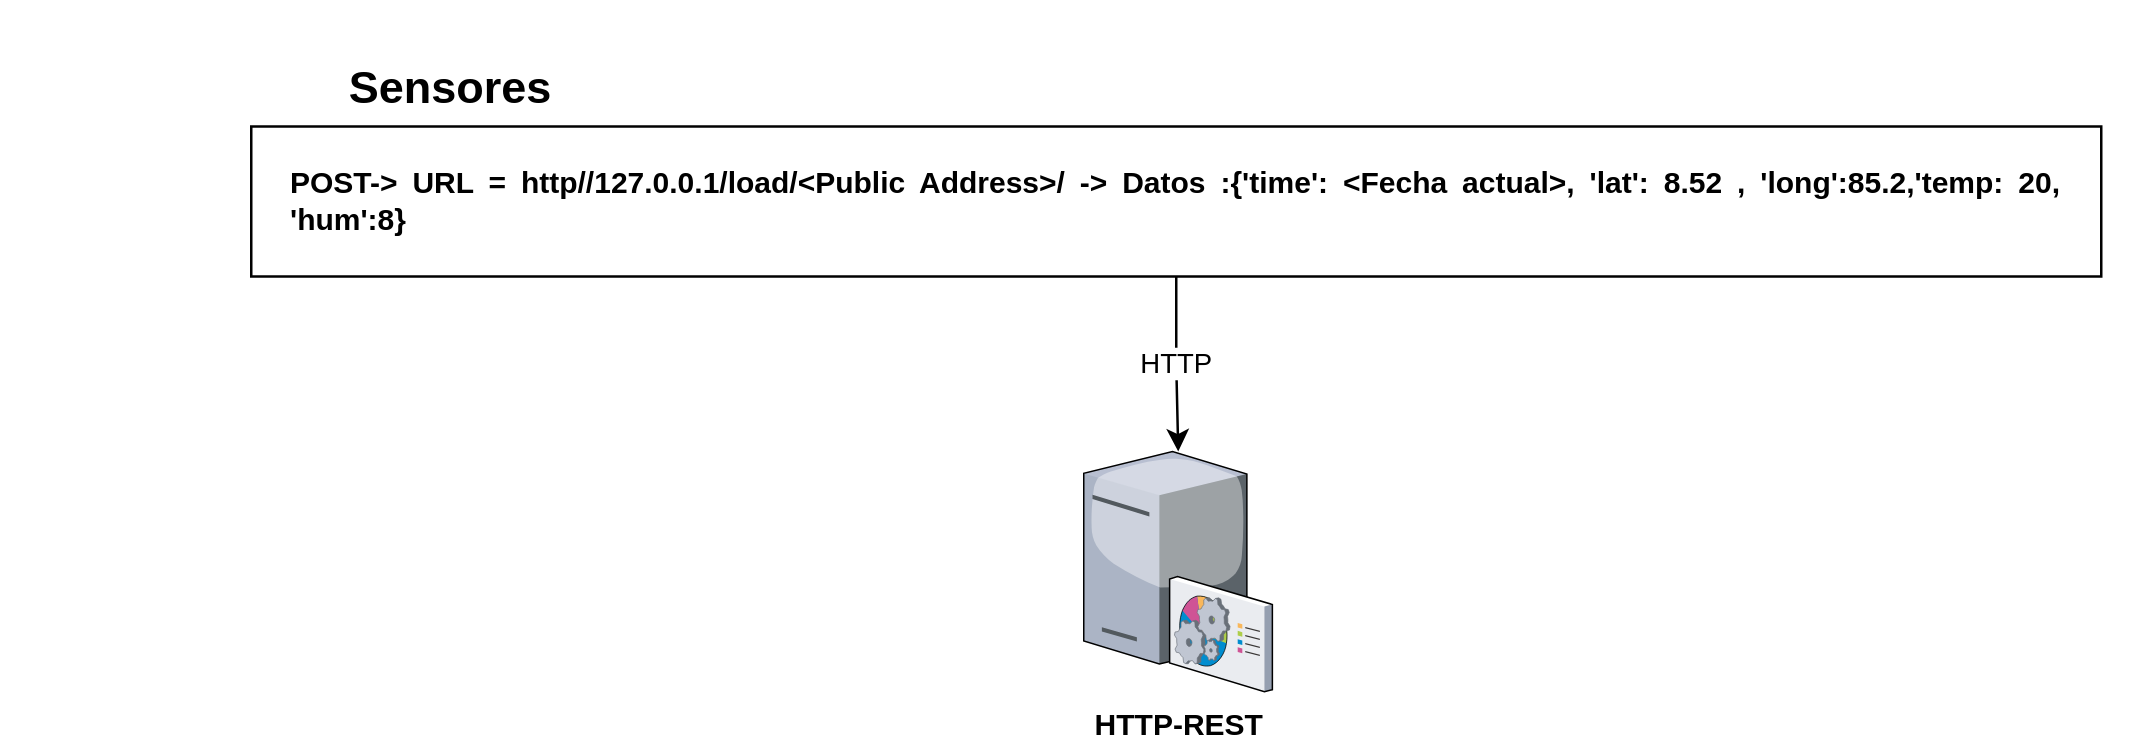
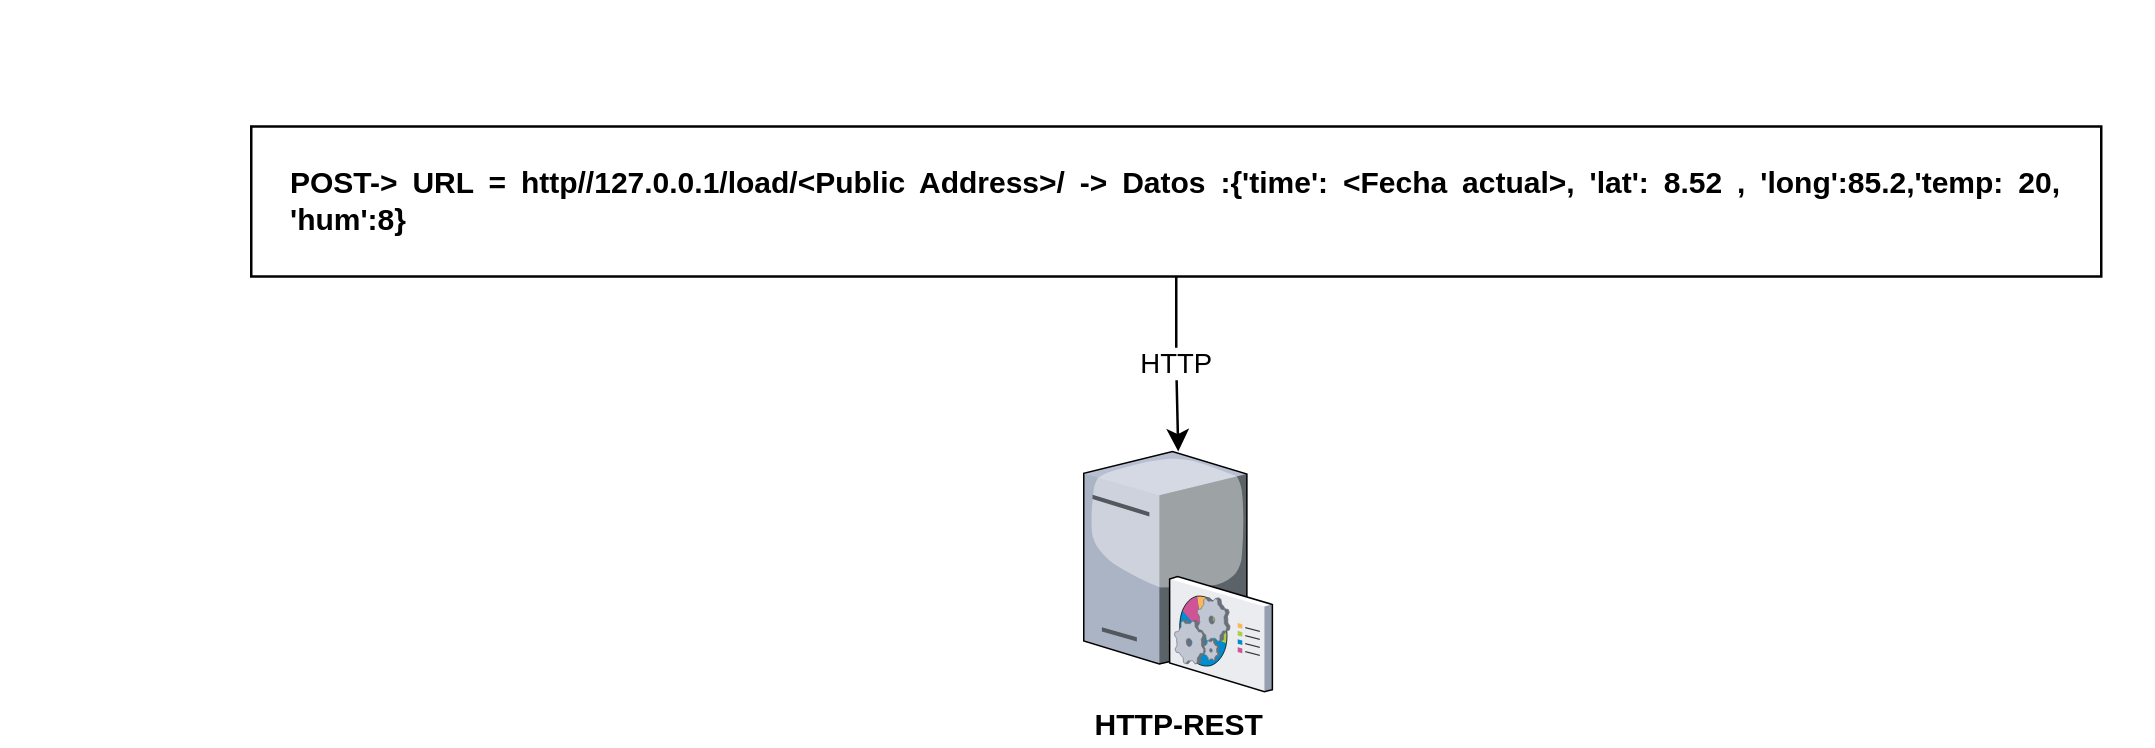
node "Sensores": removed
